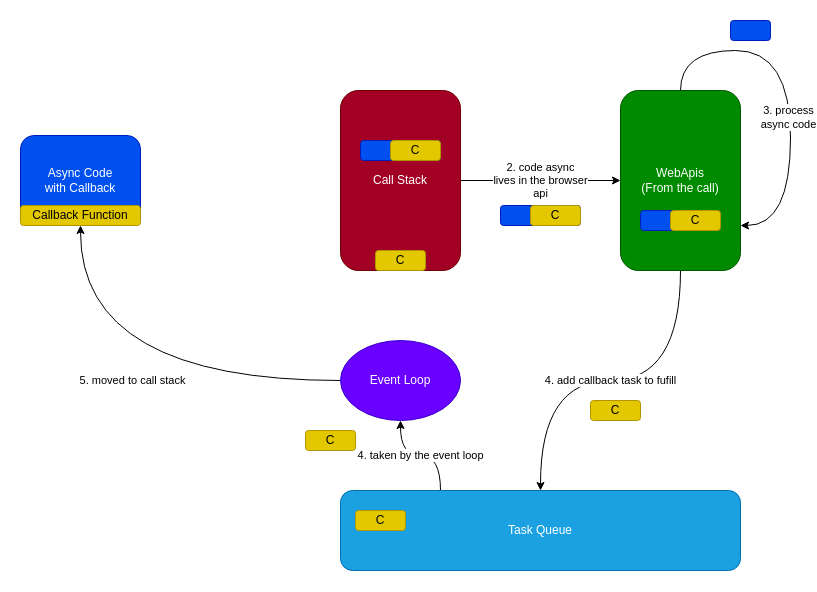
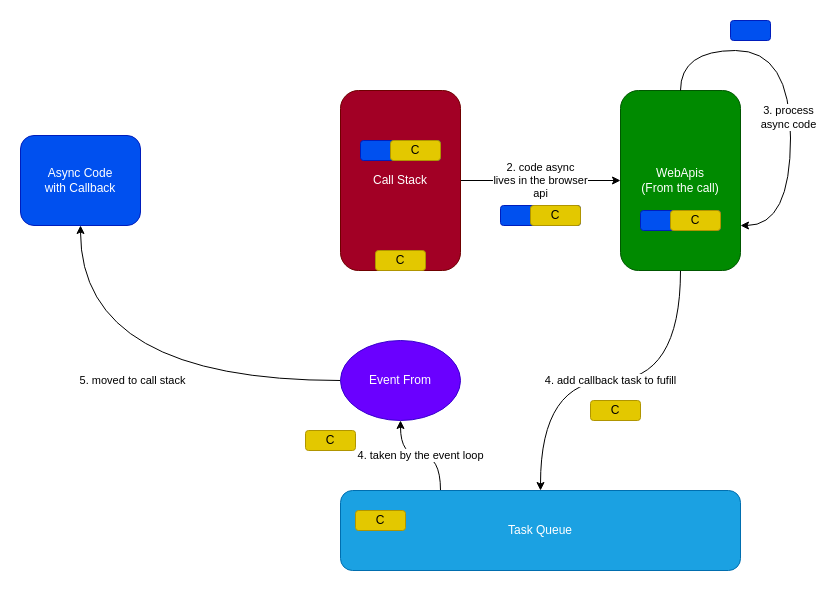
node "Callback Function": removed
node "Event Loop": label "Event Loop" -> "Event From"
